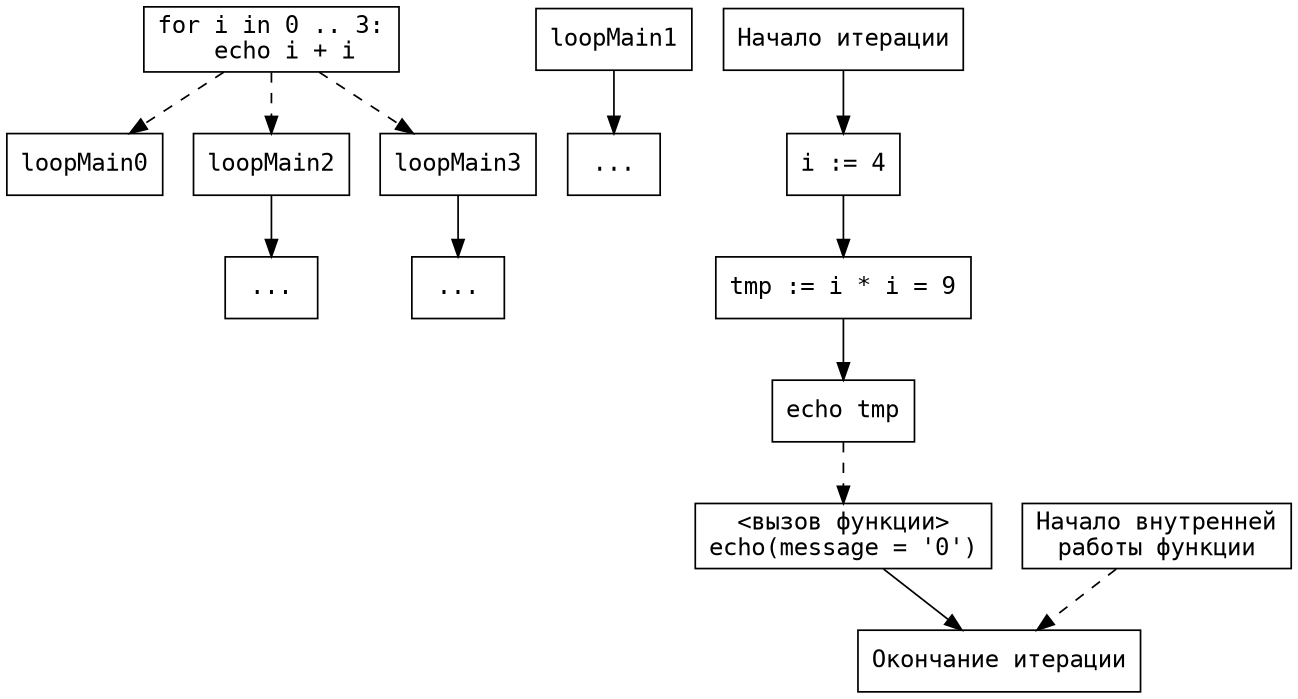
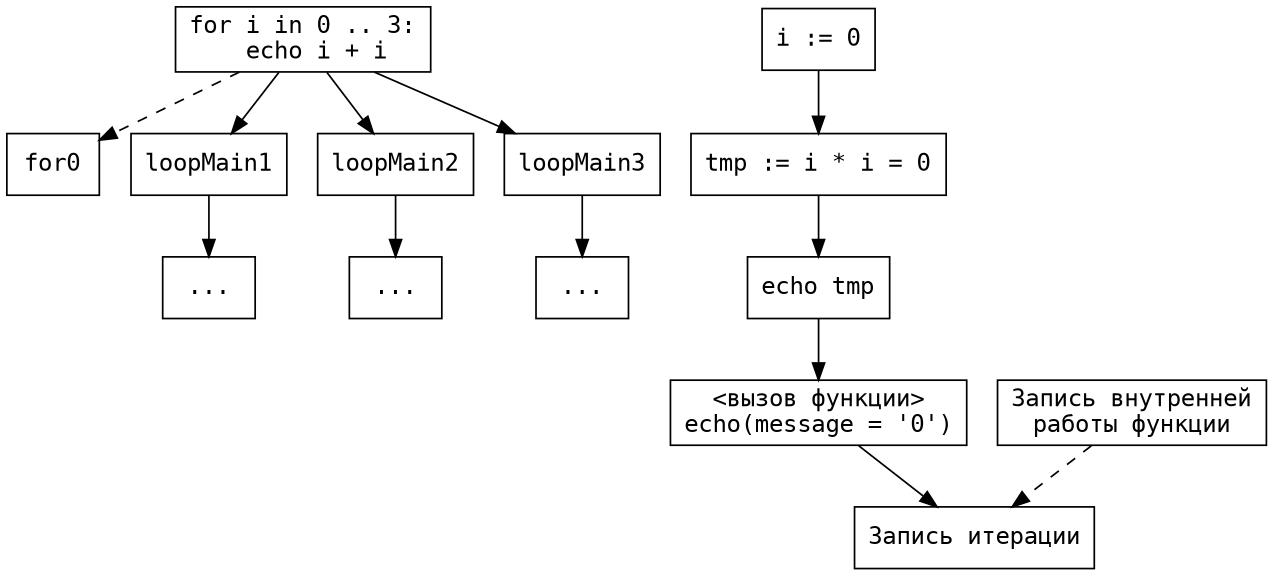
node "Начало итерации": removed
edge "for i in 0 .. 3: echo i + i" -> "loopMain2": style dashed -> solid
edge "for i in 0 .. 3: echo i + i" -> "loopMain1": added
edge "for i in 0 .. 3: echo i + i" -> "loopMain3": style dashed -> solid
node "loopMain0": label "loopMain0" -> "for0"
node "i := 4": label "i := 4" -> "i := 0"
node "tmp := i * i = 9": label "tmp := i * i = 9" -> "tmp := i * i = 0"
edge "echo tmp" -> "<вызов функции> echo(message = '0')": style dashed -> solid
node "Начало внутренней работы функции": label "Начало внутренней работы функции" -> "Запись внутренней работы функции"
node "Окончание итерации": label "Окончание итерации" -> "Запись итерации"
